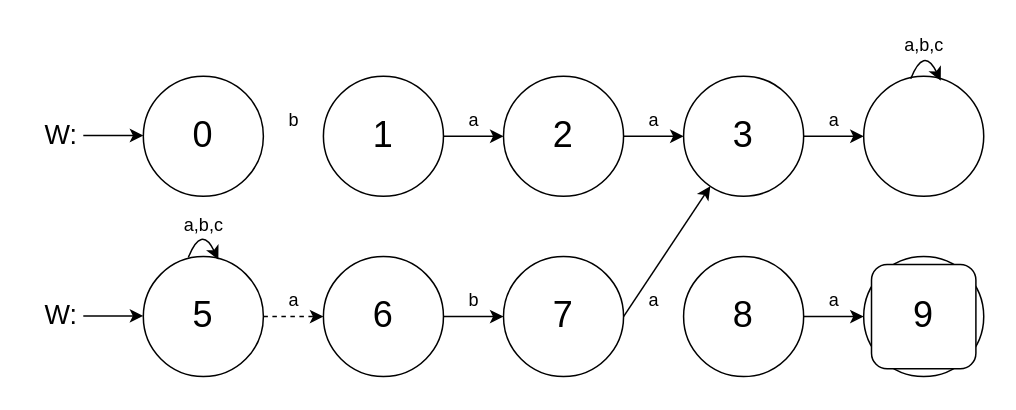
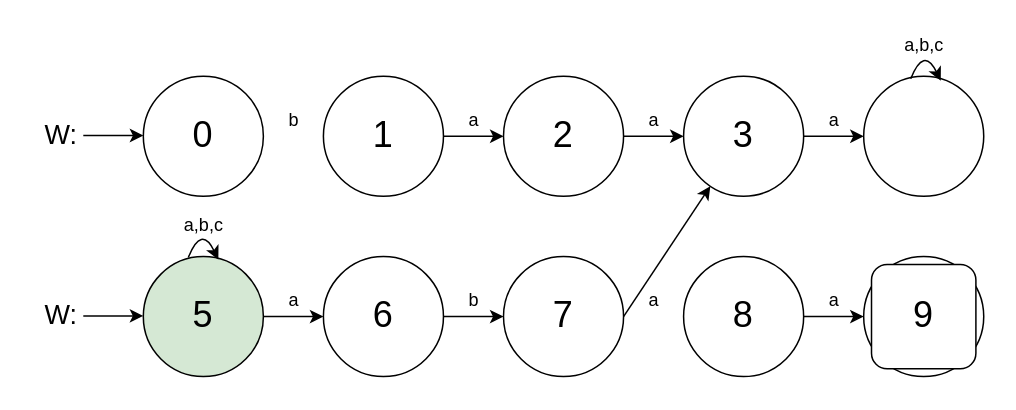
node "5": fillcolor #ffffff -> #d5e8d4
edge "5" -> "6": style dashed -> solid
